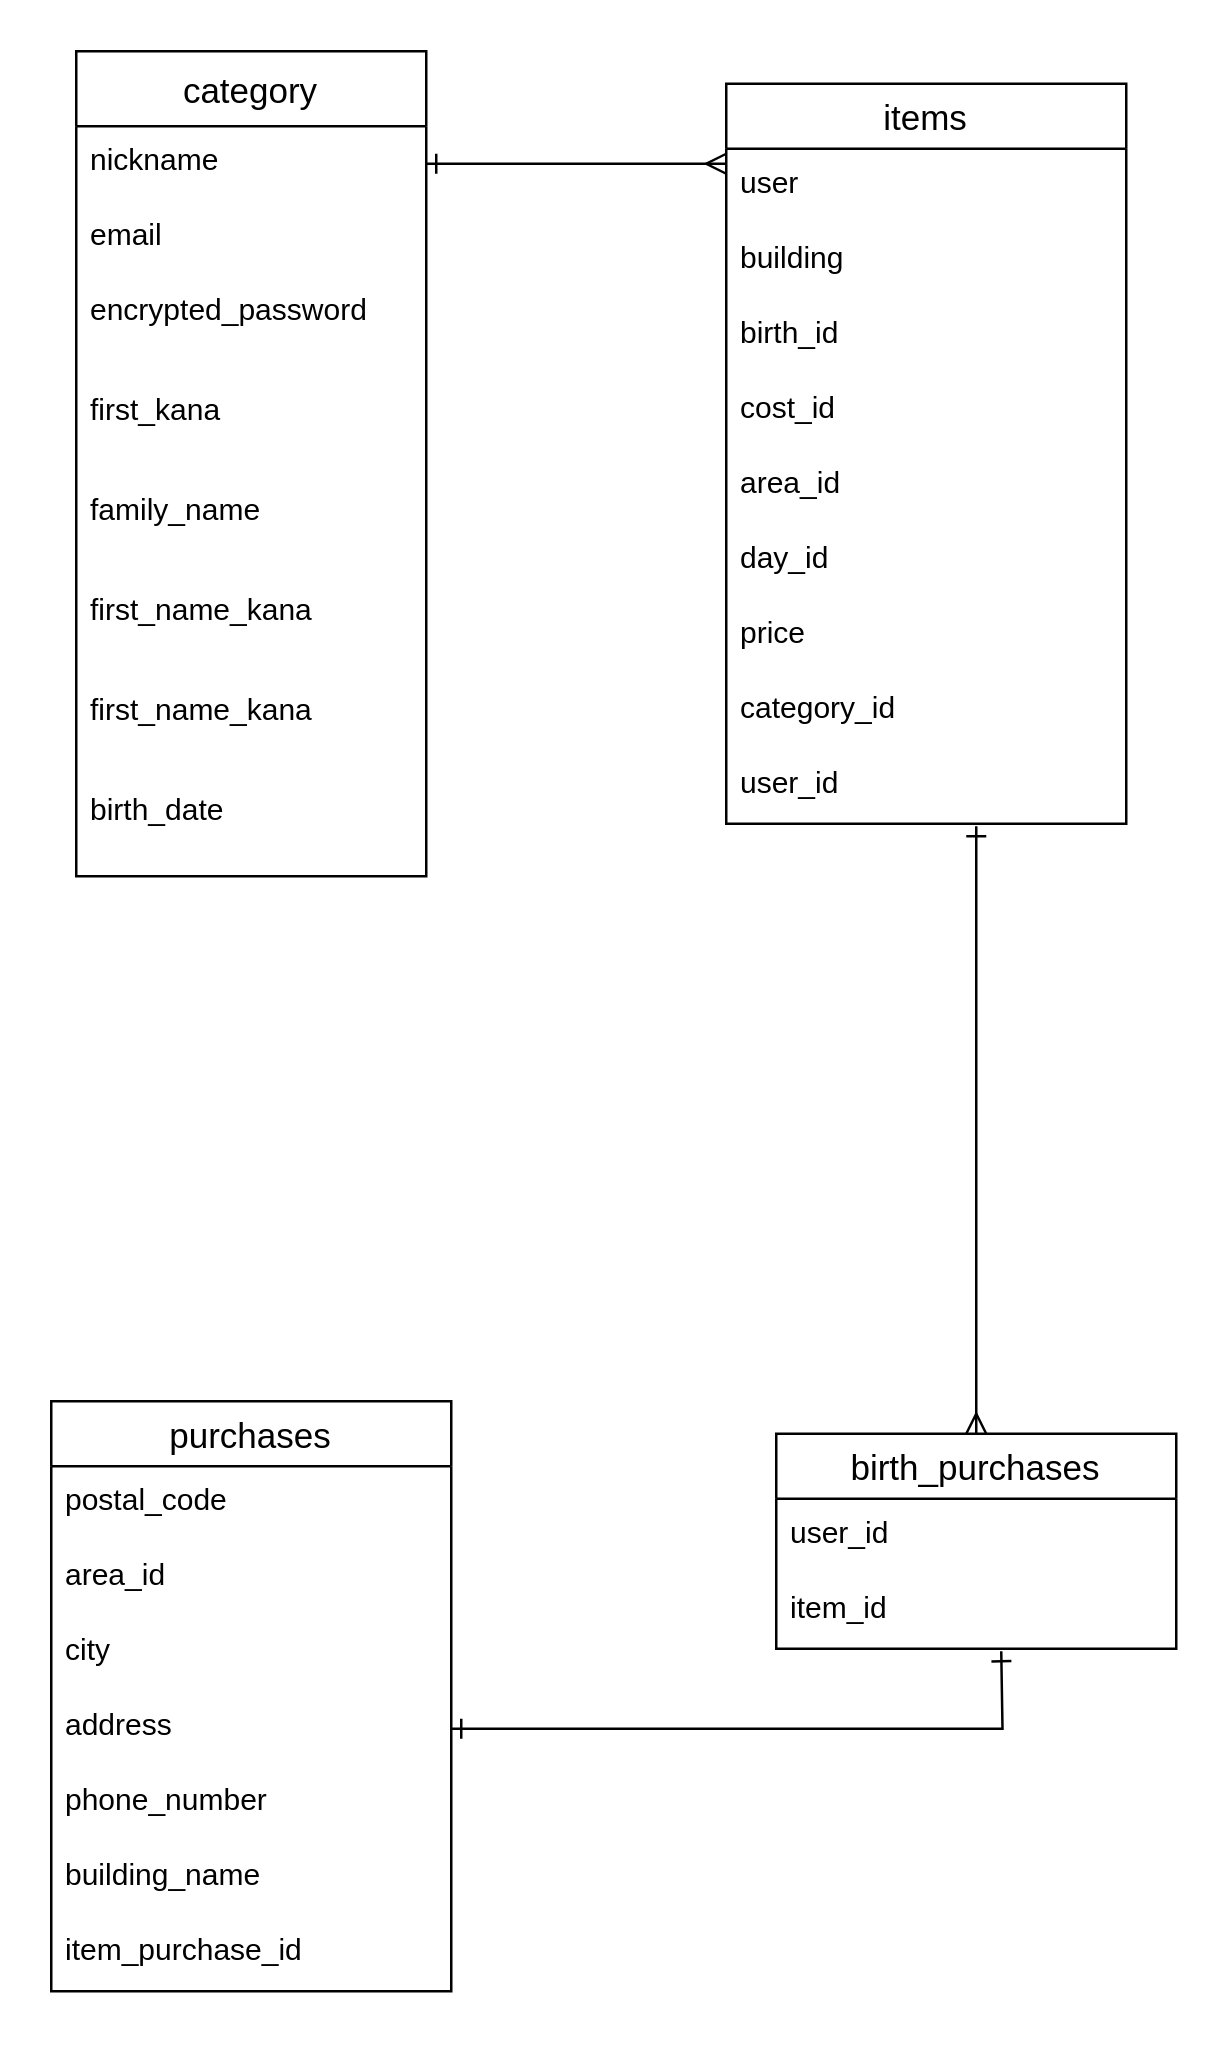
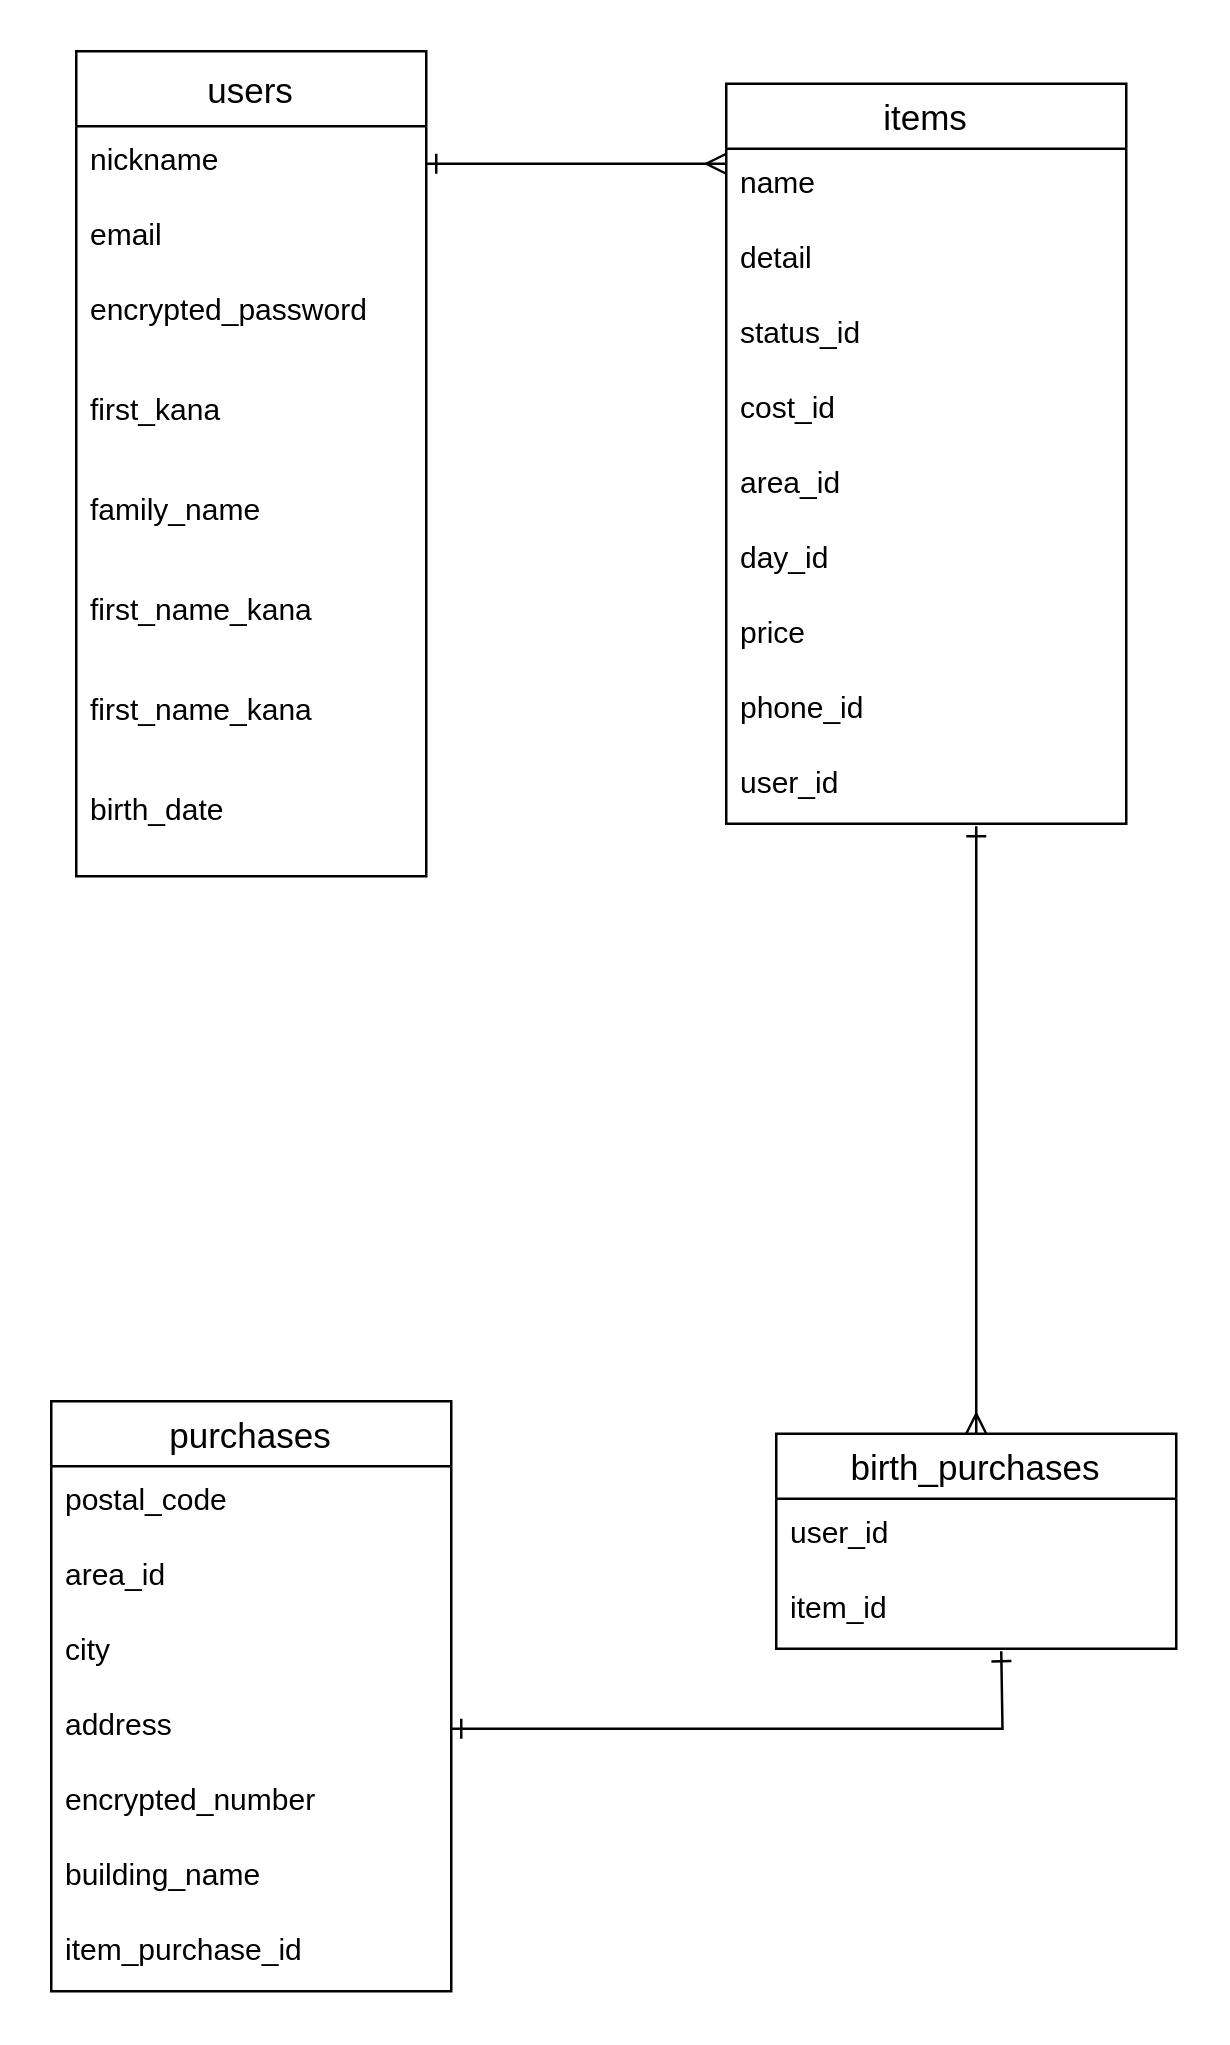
node "category": label "category" -> "users"
node "user": label "user" -> "name"
node "building": label "building" -> "detail"
node "birth_id": label "birth_id" -> "status_id"
node "category_id": label "category_id" -> "phone_id"
node "phone_number": label "phone_number" -> "encrypted_number"
